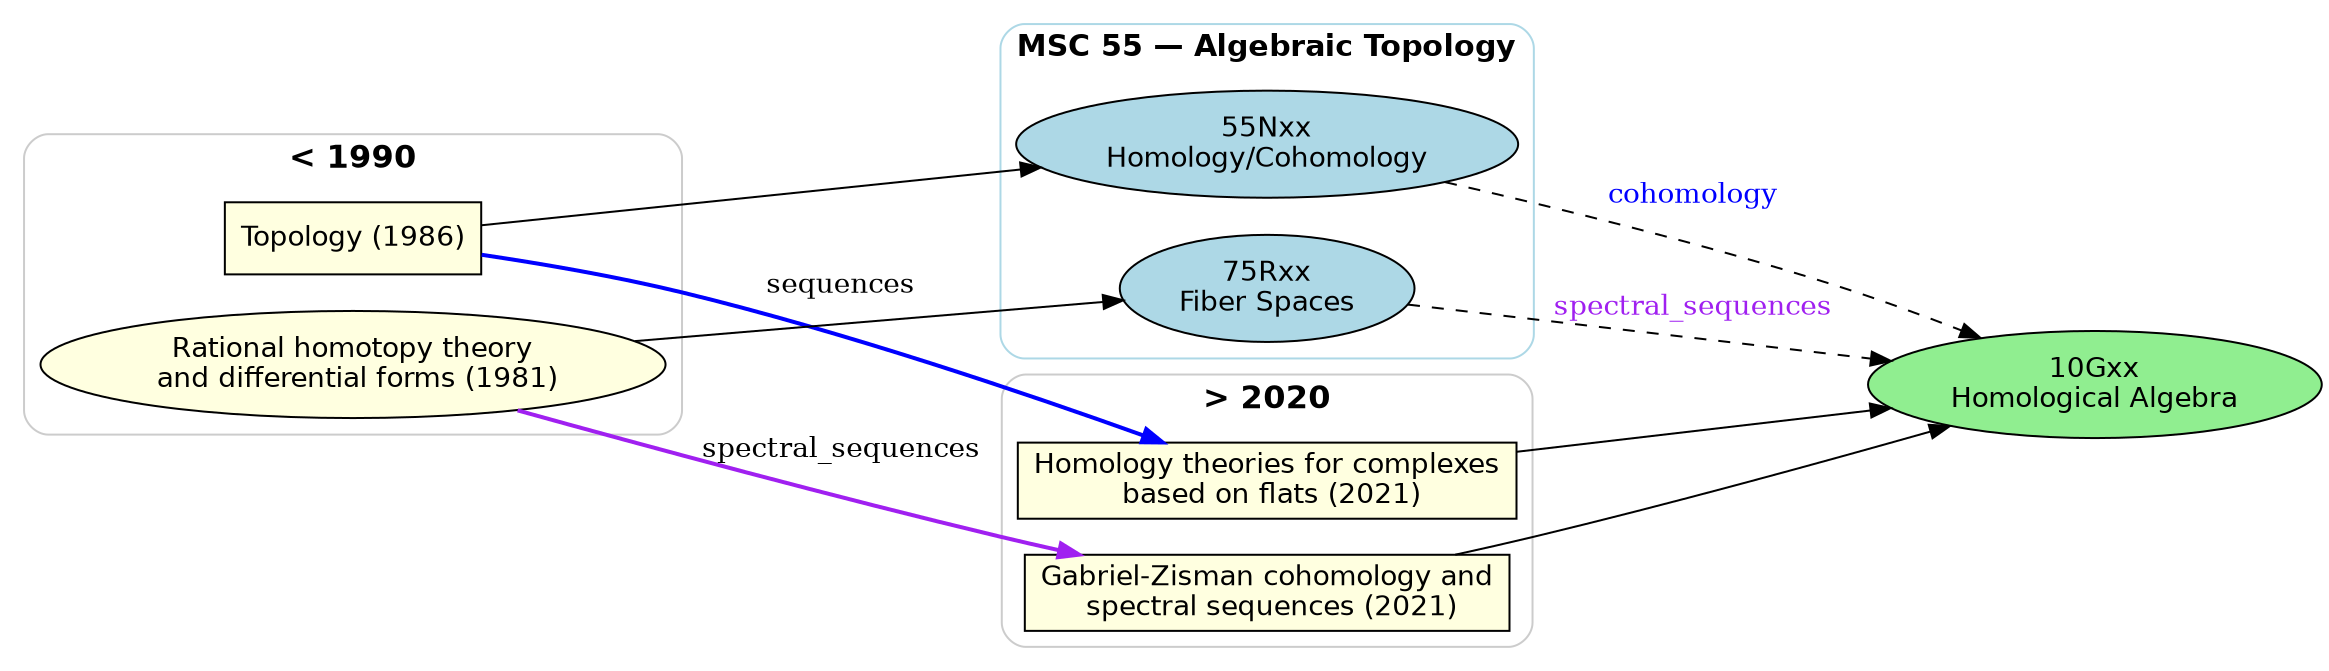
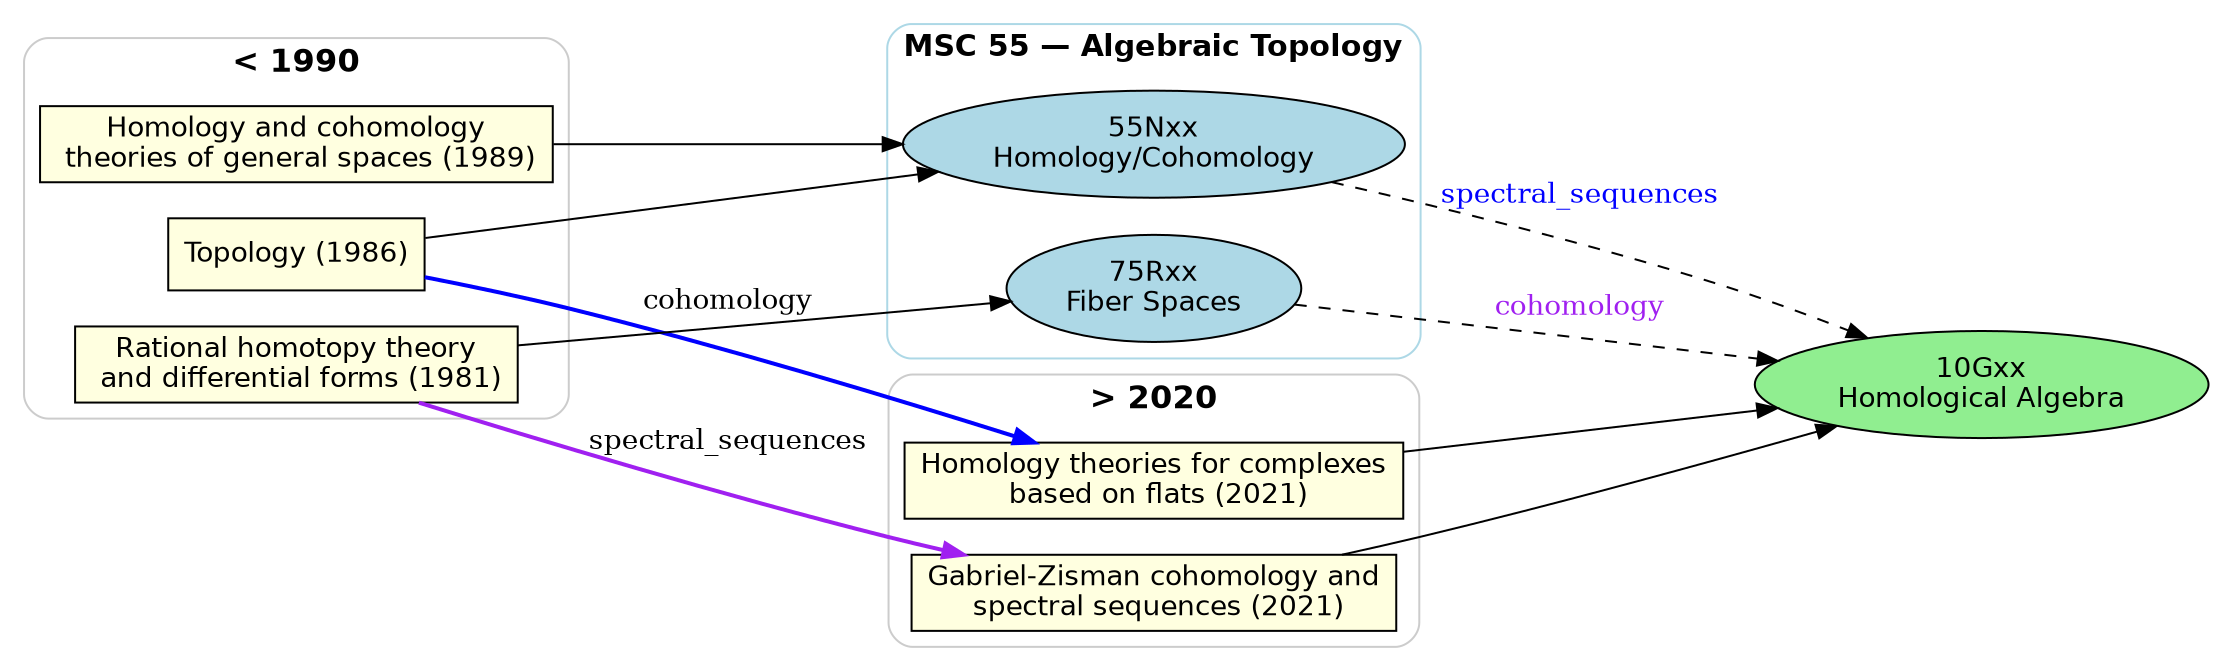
node "Homology and cohomology theories of general spaces (1989)": added
edge "55Nxx Homology/Cohomology" -> "10Gxx Homological Algebra": label "cohomology" -> "spectral_sequences"
edge "Topology (1986)" -> "Homology theories for complexes based on flats (2021)": label "sequences" -> "cohomology"
edge "75Rxx Fiber Spaces" -> "10Gxx Homological Algebra": label "spectral_sequences" -> "cohomology"
node "Rational homotopy theory and differential forms (1981)": shape ellipse -> box
